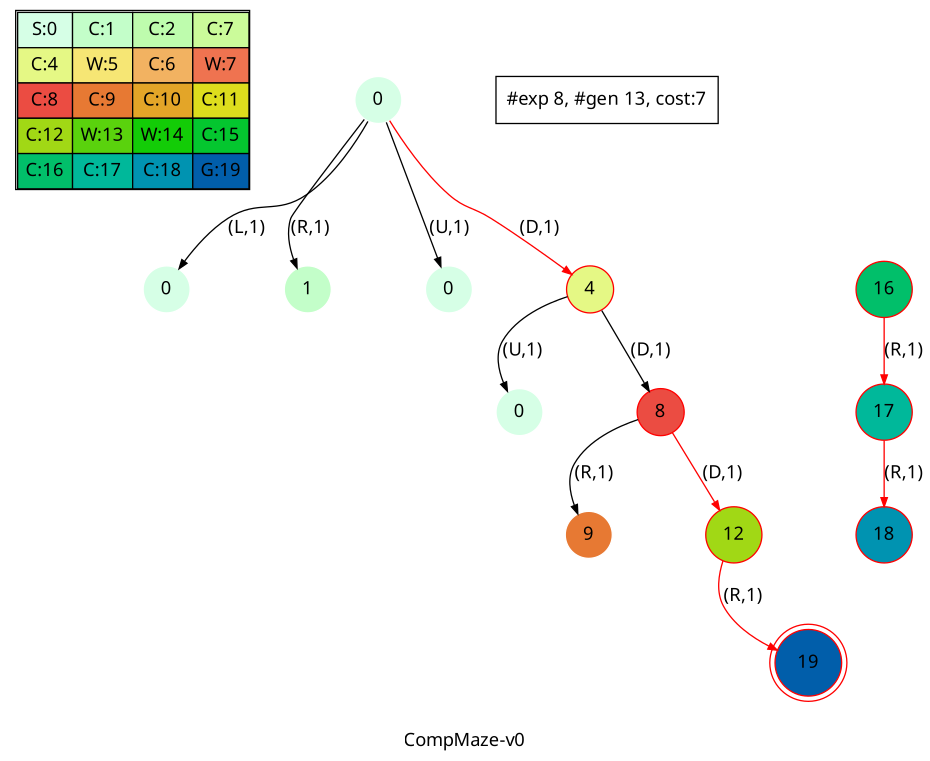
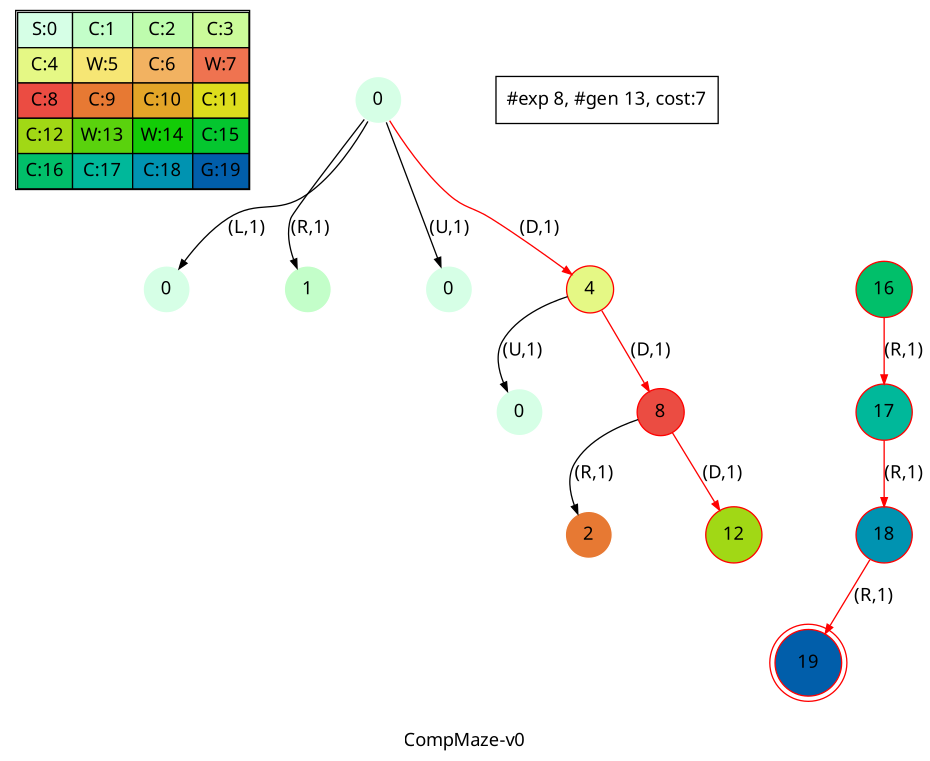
node "S:0": text "C:7" -> "C:3"
edge "4" -> "8": color black -> red
node "9": label "9" -> "2"
edge "12" -> "19": now "18" -> "19"
